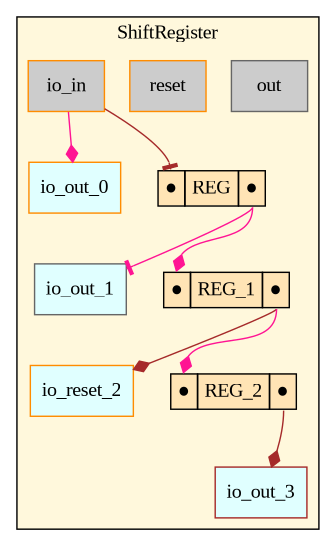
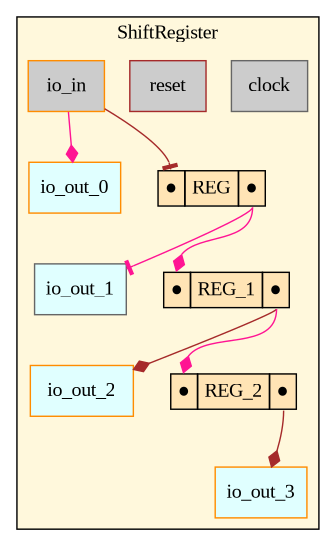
node "reset": color darkorange -> brown
node "out": label "out" -> "clock"
node "io_reset_2": label "io_reset_2" -> "io_out_2"
node "io_out_3": color brown -> darkorange
